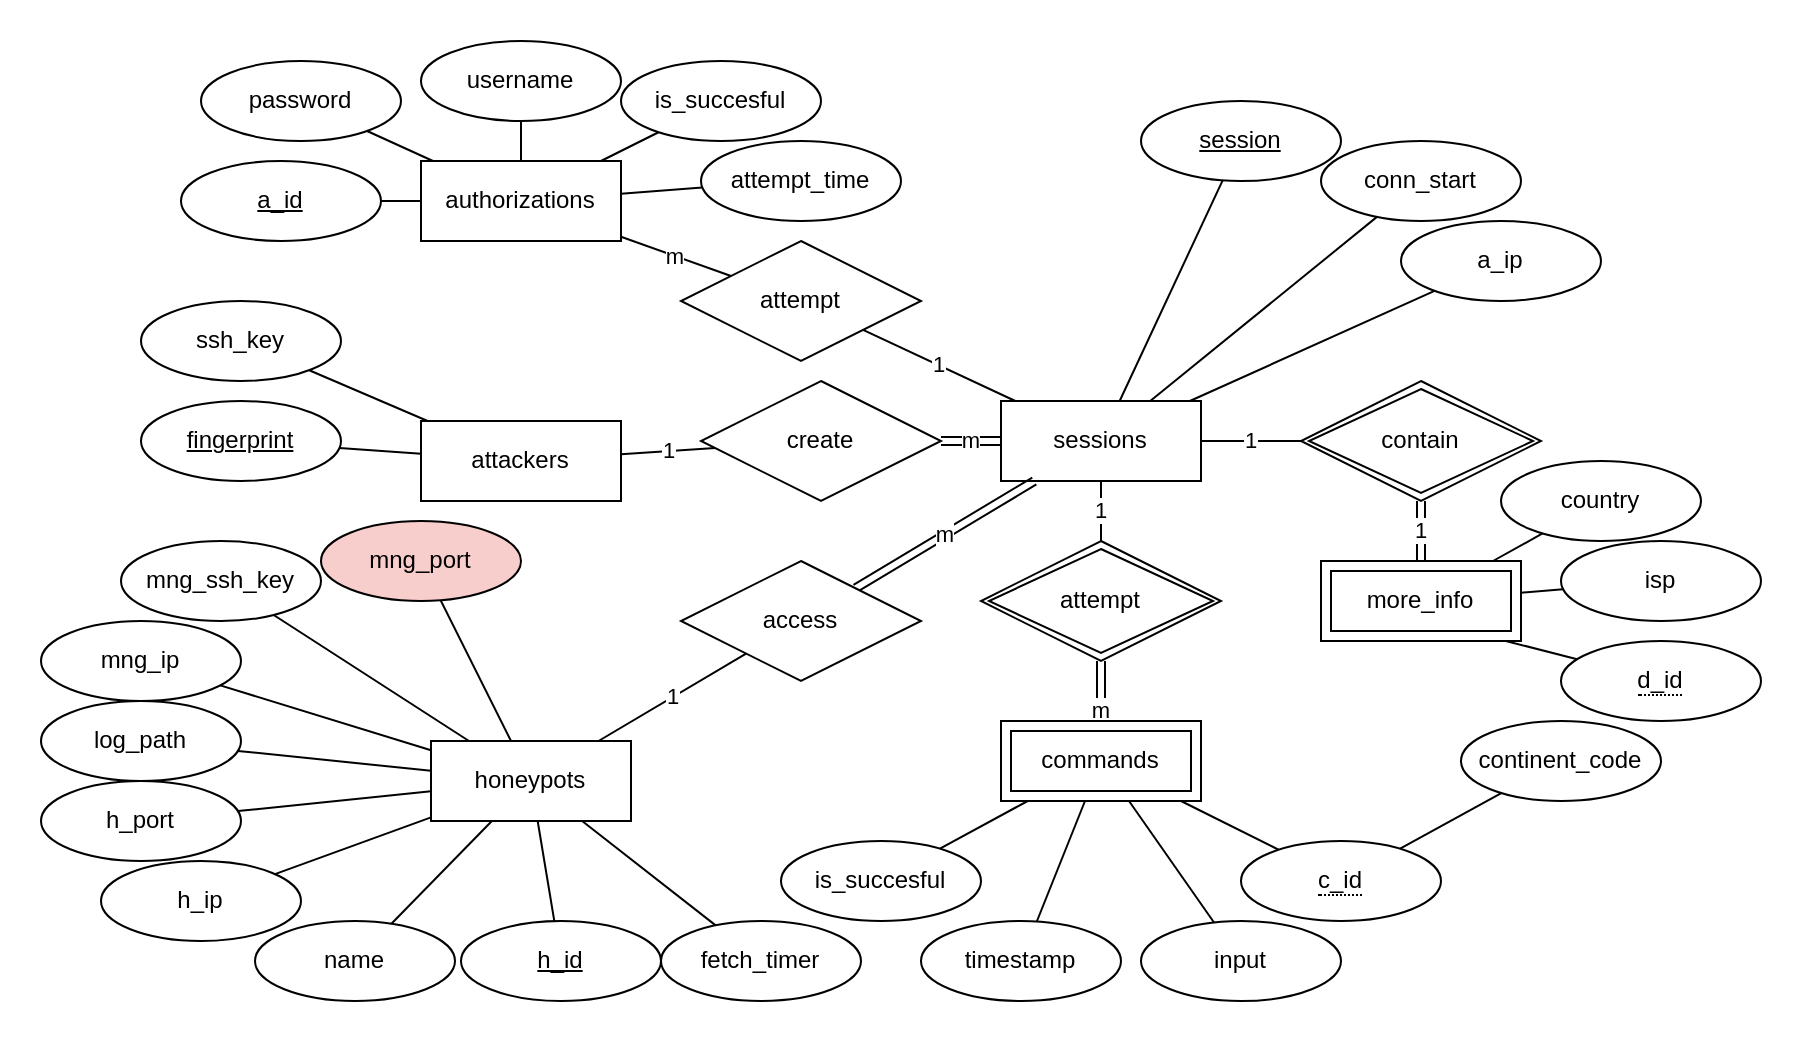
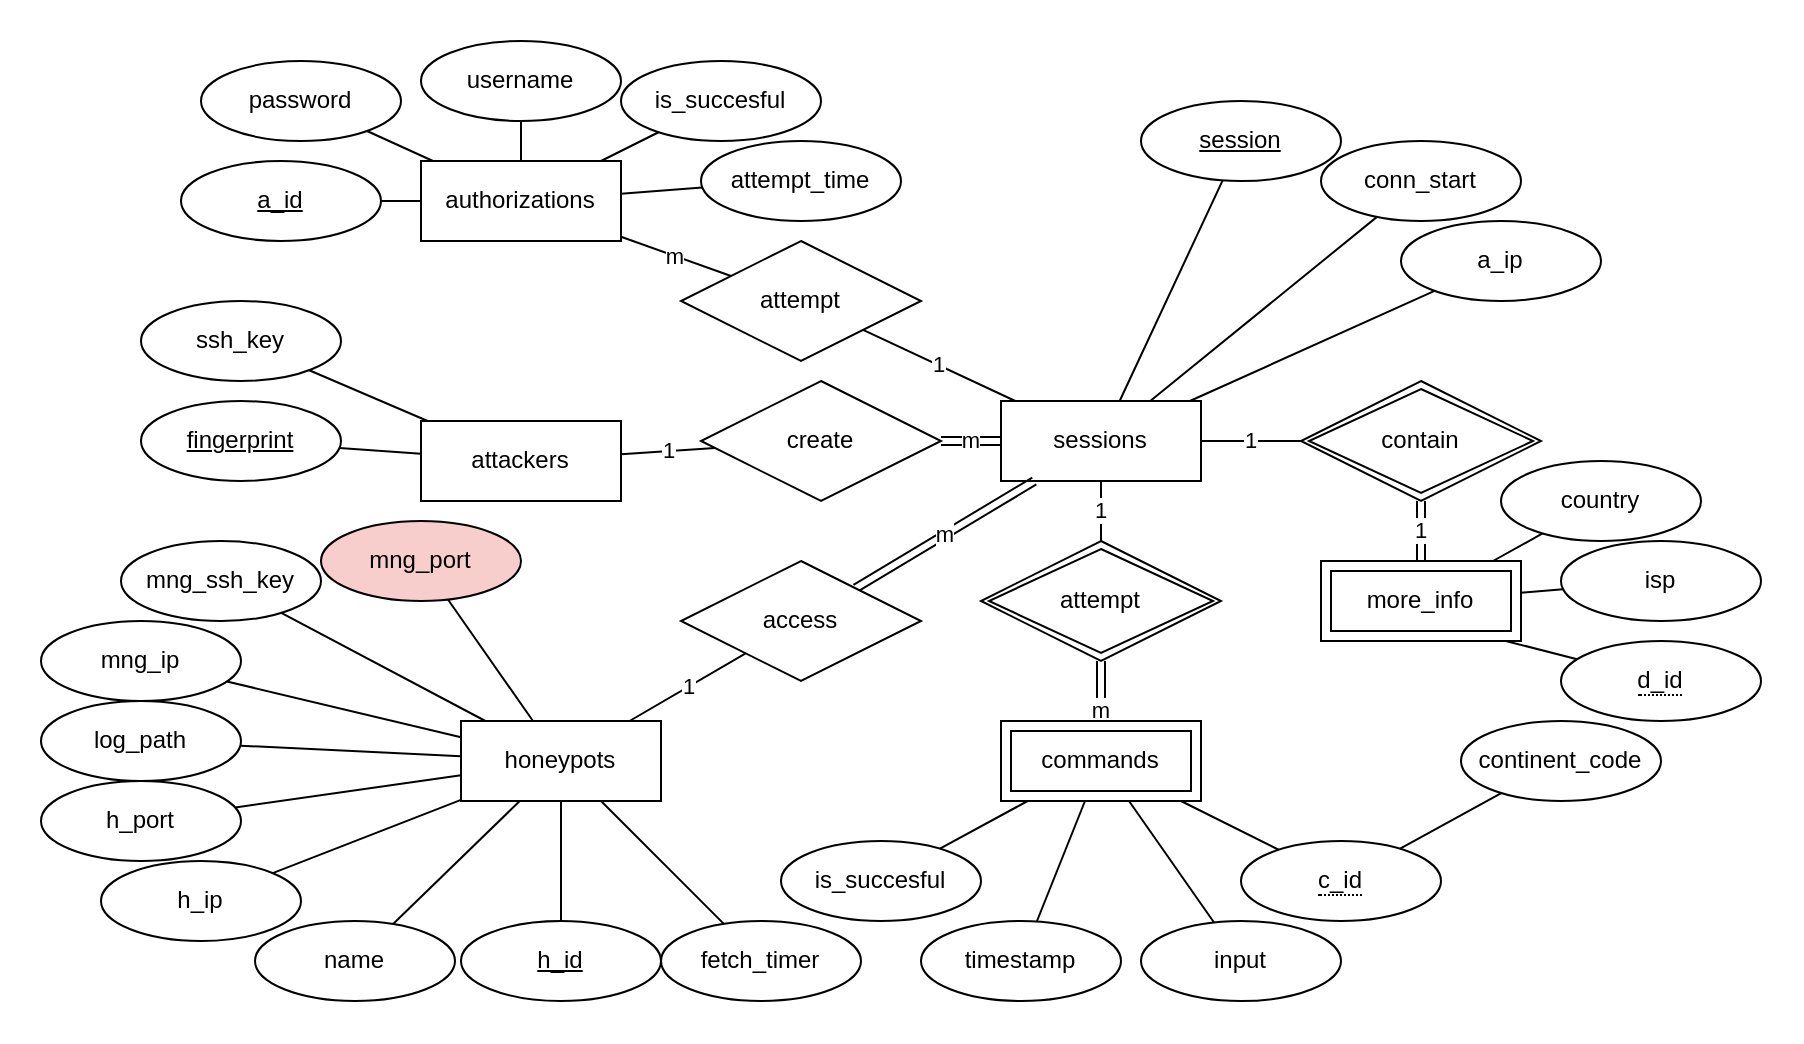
node "honeypots": moved (531, 781) -> (561, 761)
